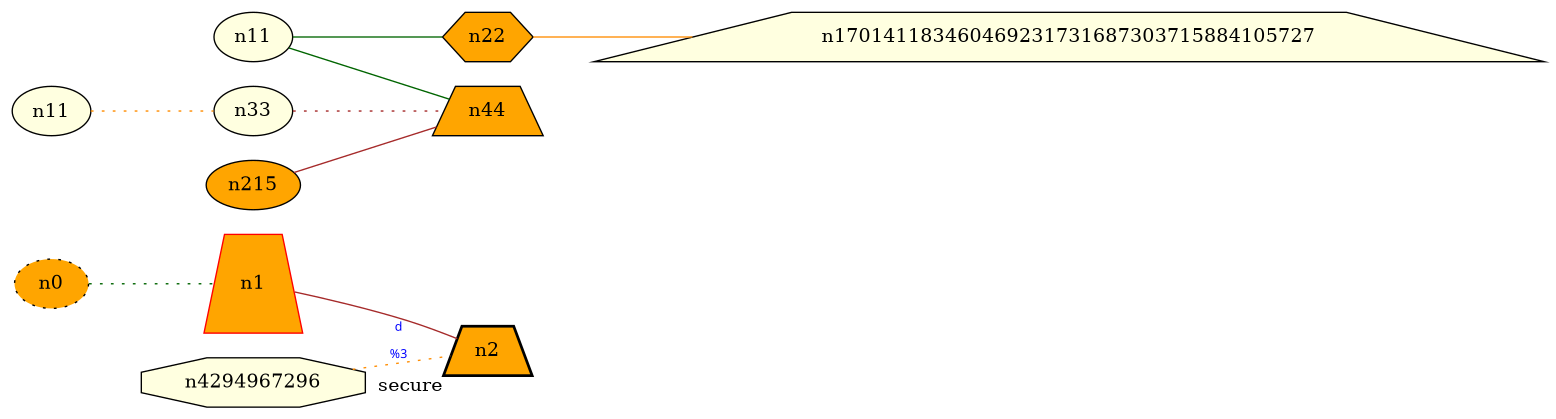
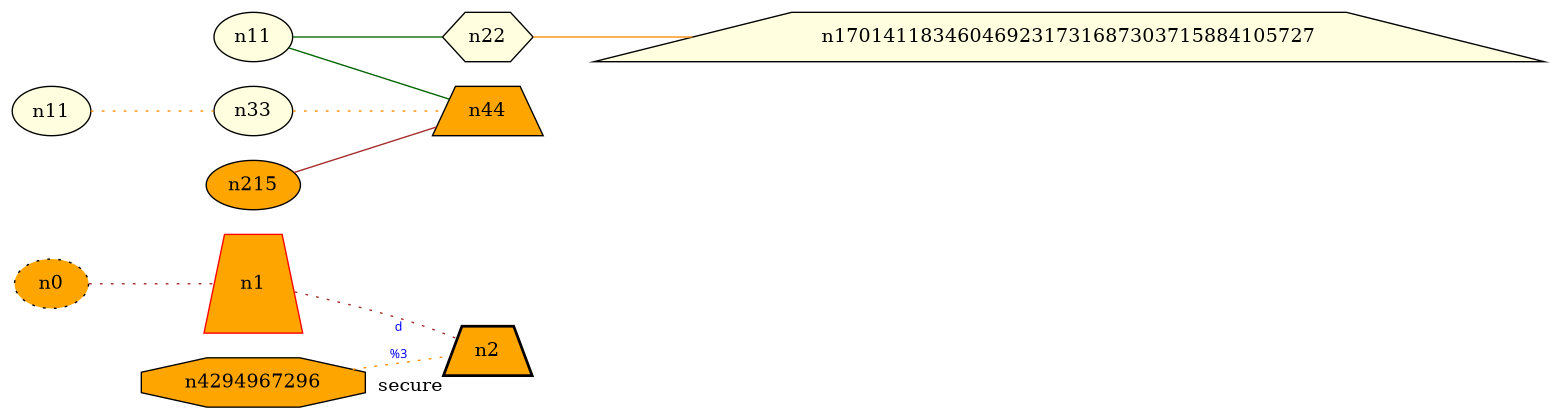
node "n22": fillcolor orange -> lightyellow
edge "n33" -- "n44": color brown -> darkorange
edge "n0" -- "n1": color darkgreen -> brown
edge "n1" -- "n2 secure": style solid -> dotted
node "n4294967296": fillcolor lightyellow -> orange
